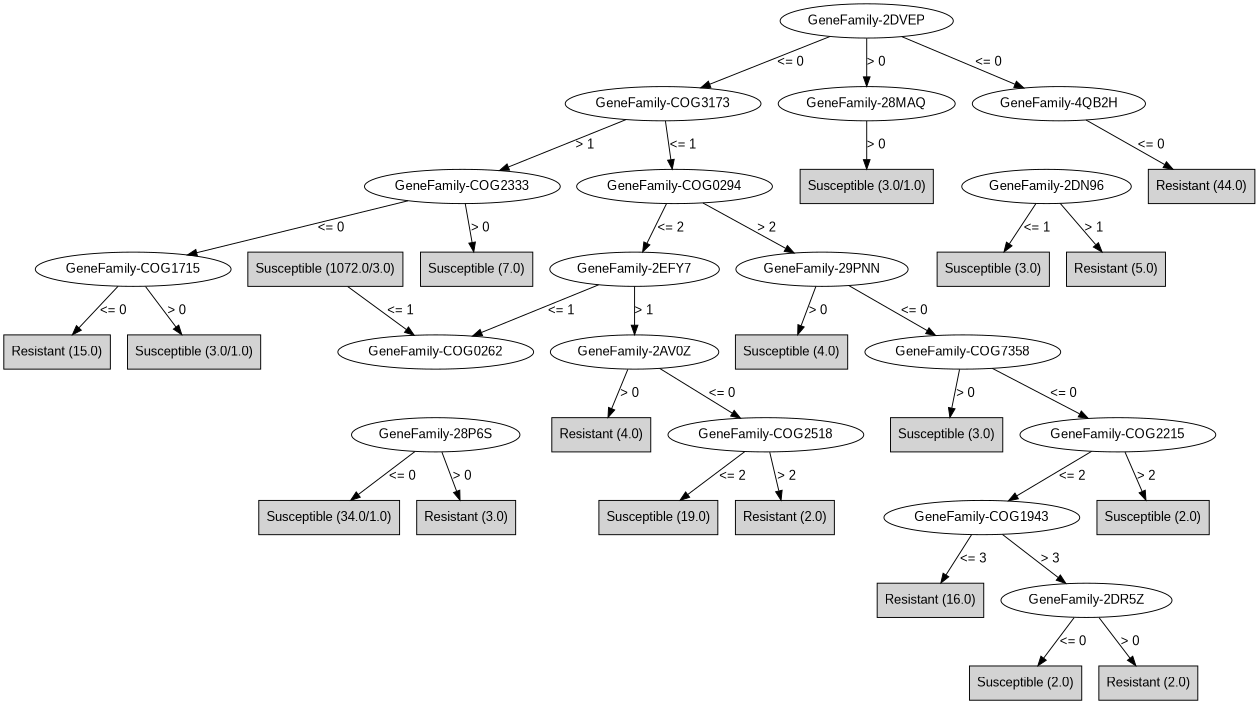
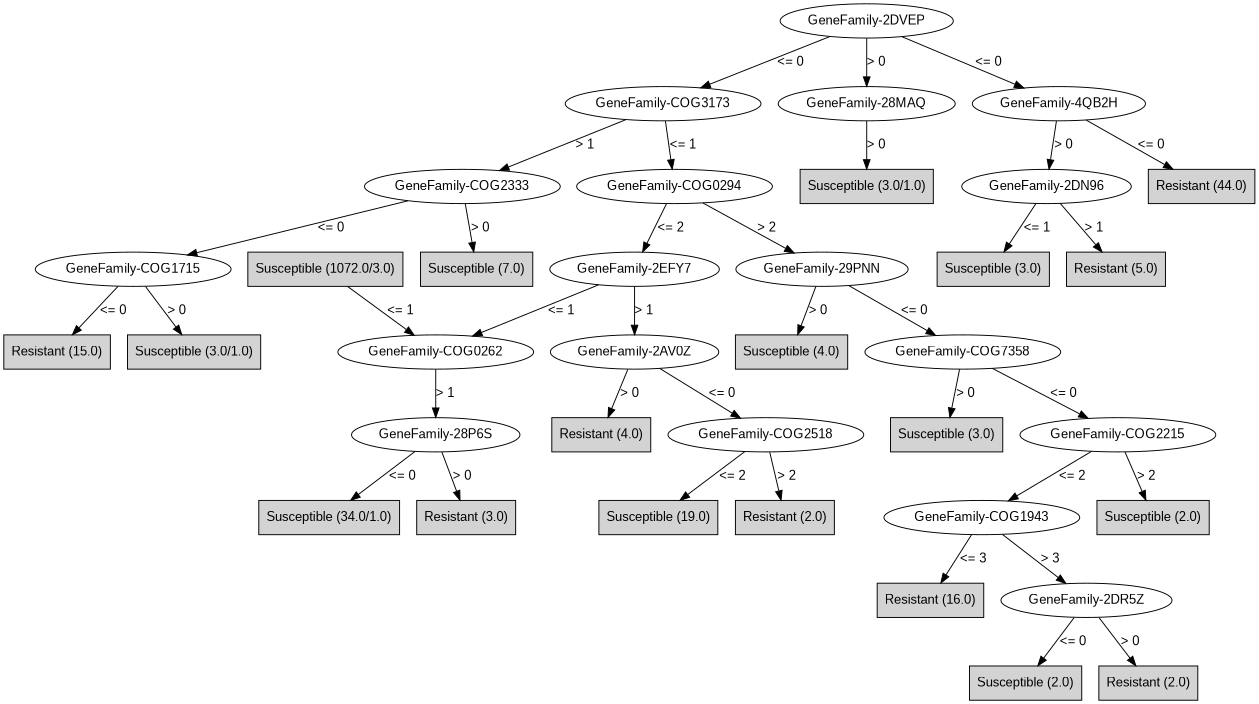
edge "GeneFamily-4QB2H" -> "GeneFamily-2DN96": added, label "> 0"
edge "GeneFamily-COG0262" -> "GeneFamily-28P6S": added, label "> 1"
